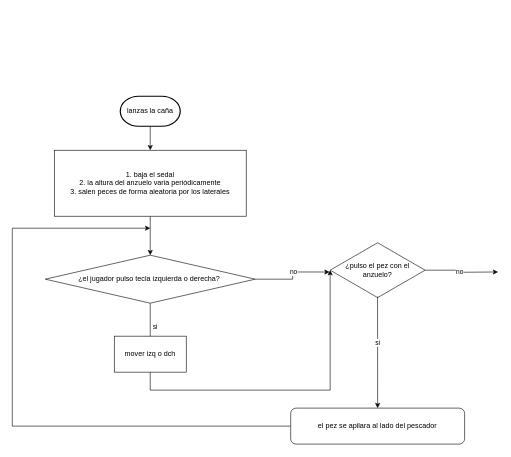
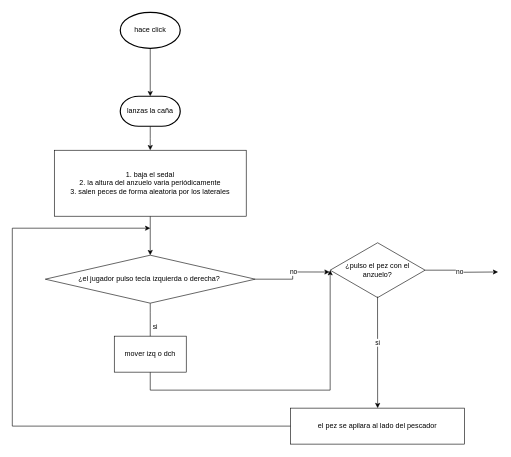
node "hace click": added
edge "hace click" -> "lanzas la caña": added
node "el pez se apilara al lado del pescador": shape rounded rectangle -> rectangle
